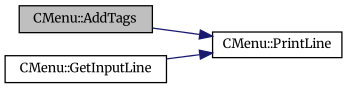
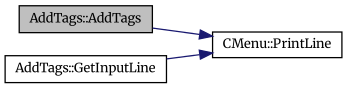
node "CMenu::AddTags": label "CMenu::AddTags" -> "AddTags::AddTags"
node "CMenu::GetInputLine": label "CMenu::GetInputLine" -> "AddTags::GetInputLine"
